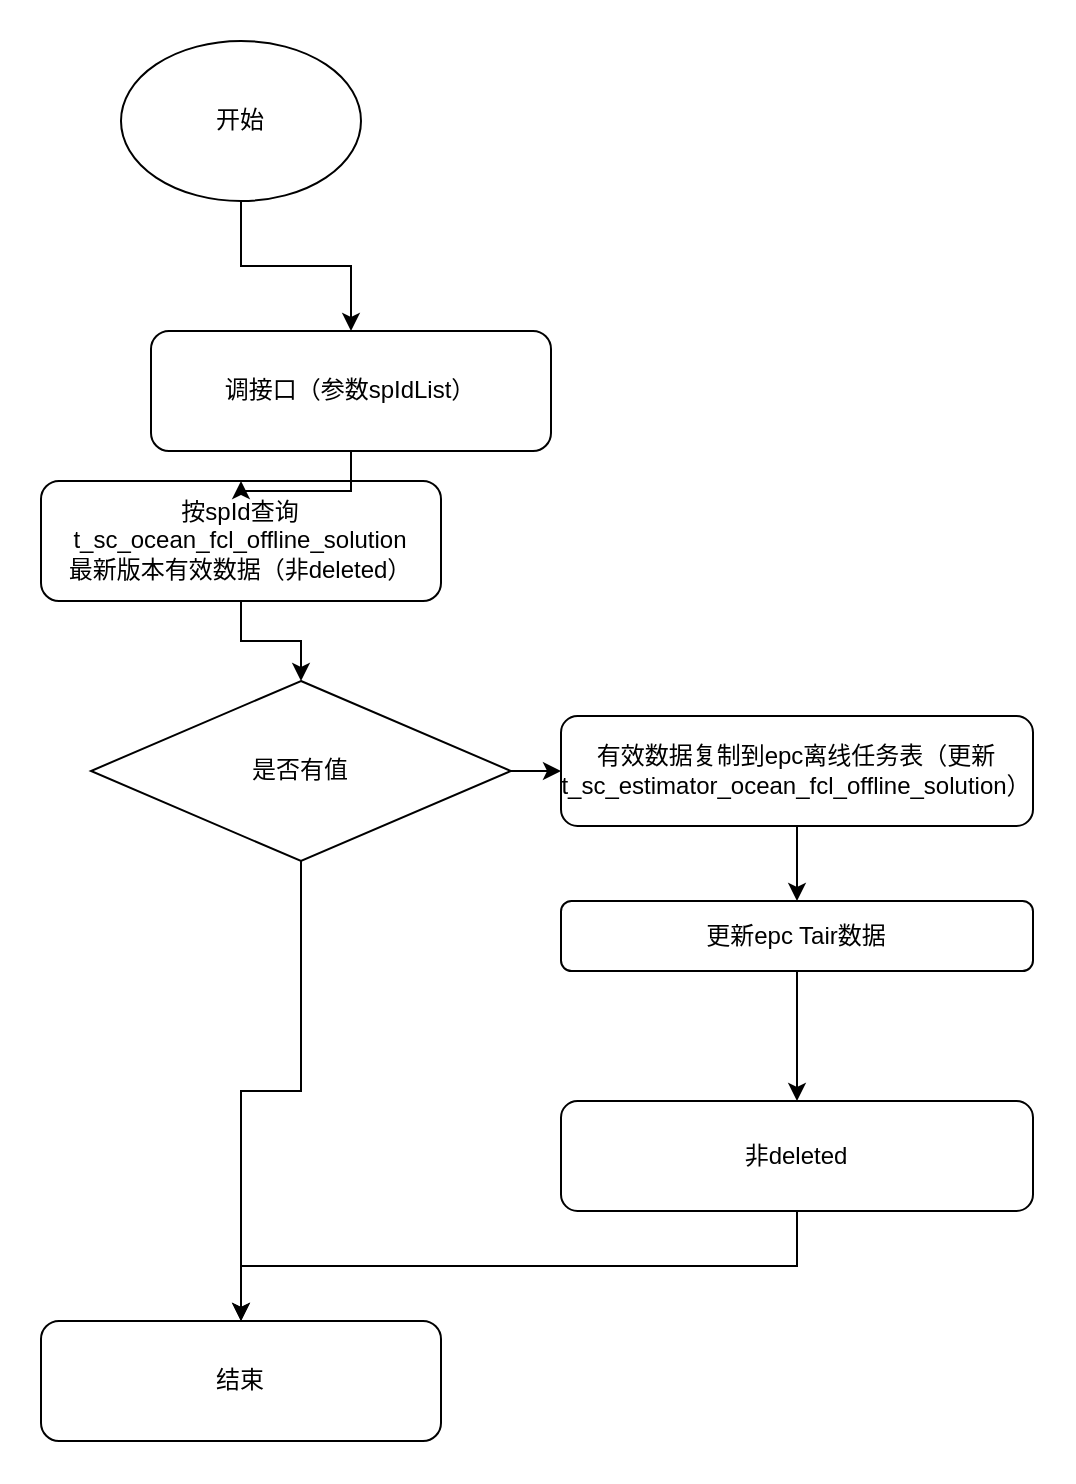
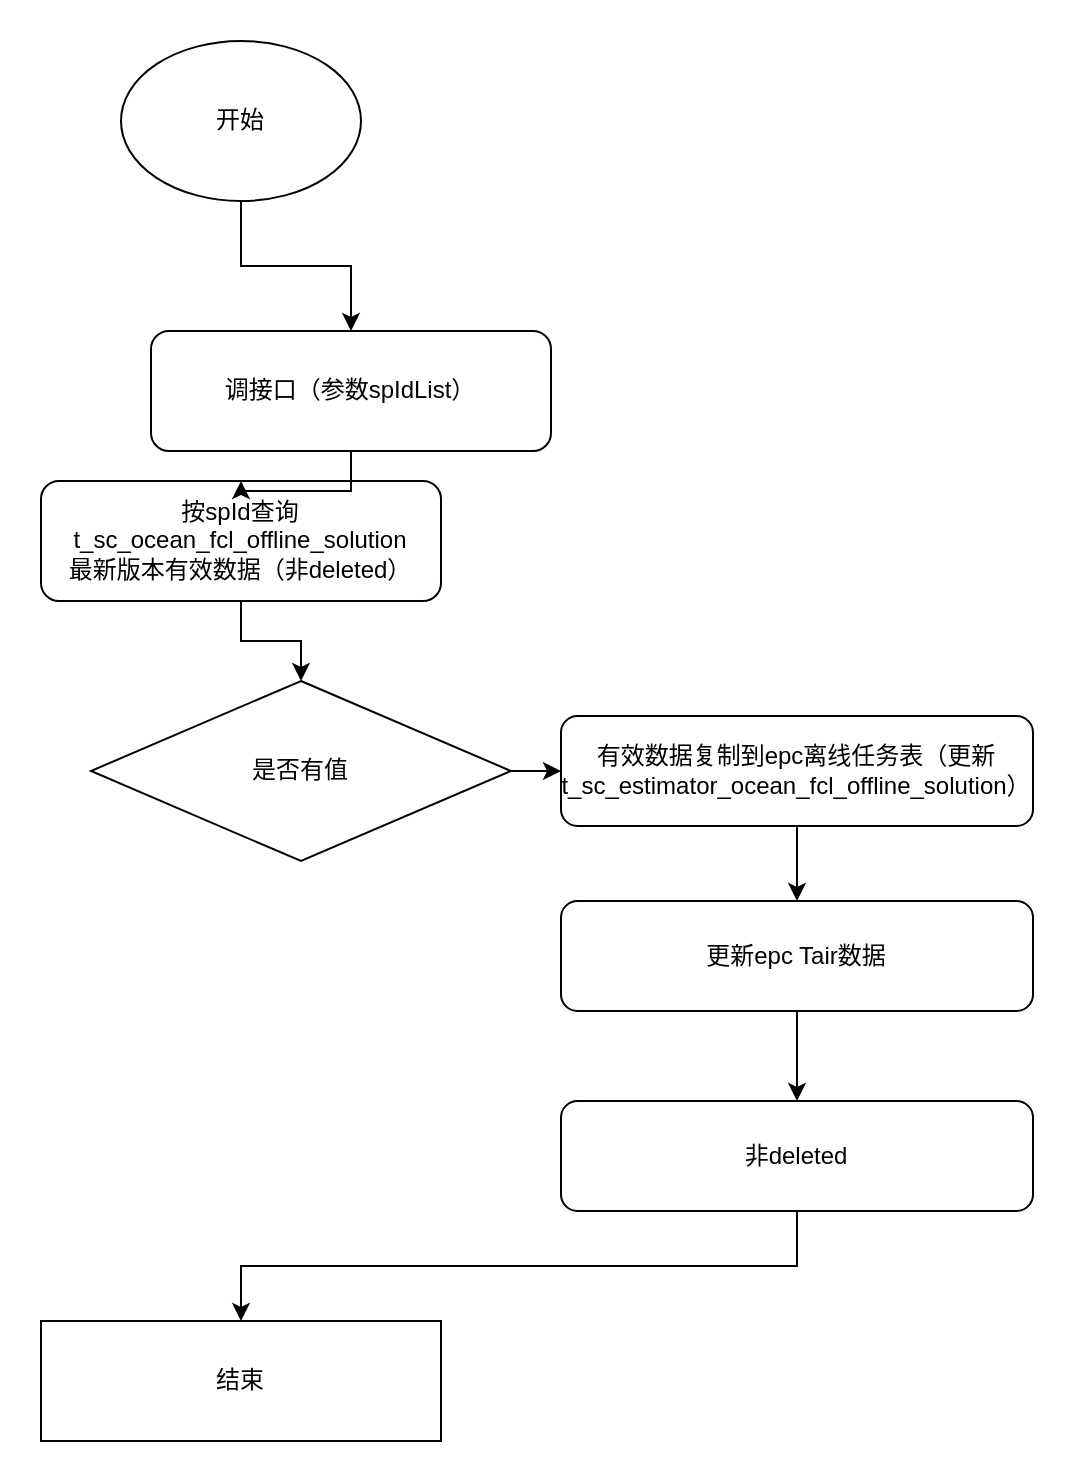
node "更新epc Tair数据": size 472x70 -> 472x110
edge "是否有值" -> "结束": removed
node "结束": shape rounded rectangle -> rectangle
